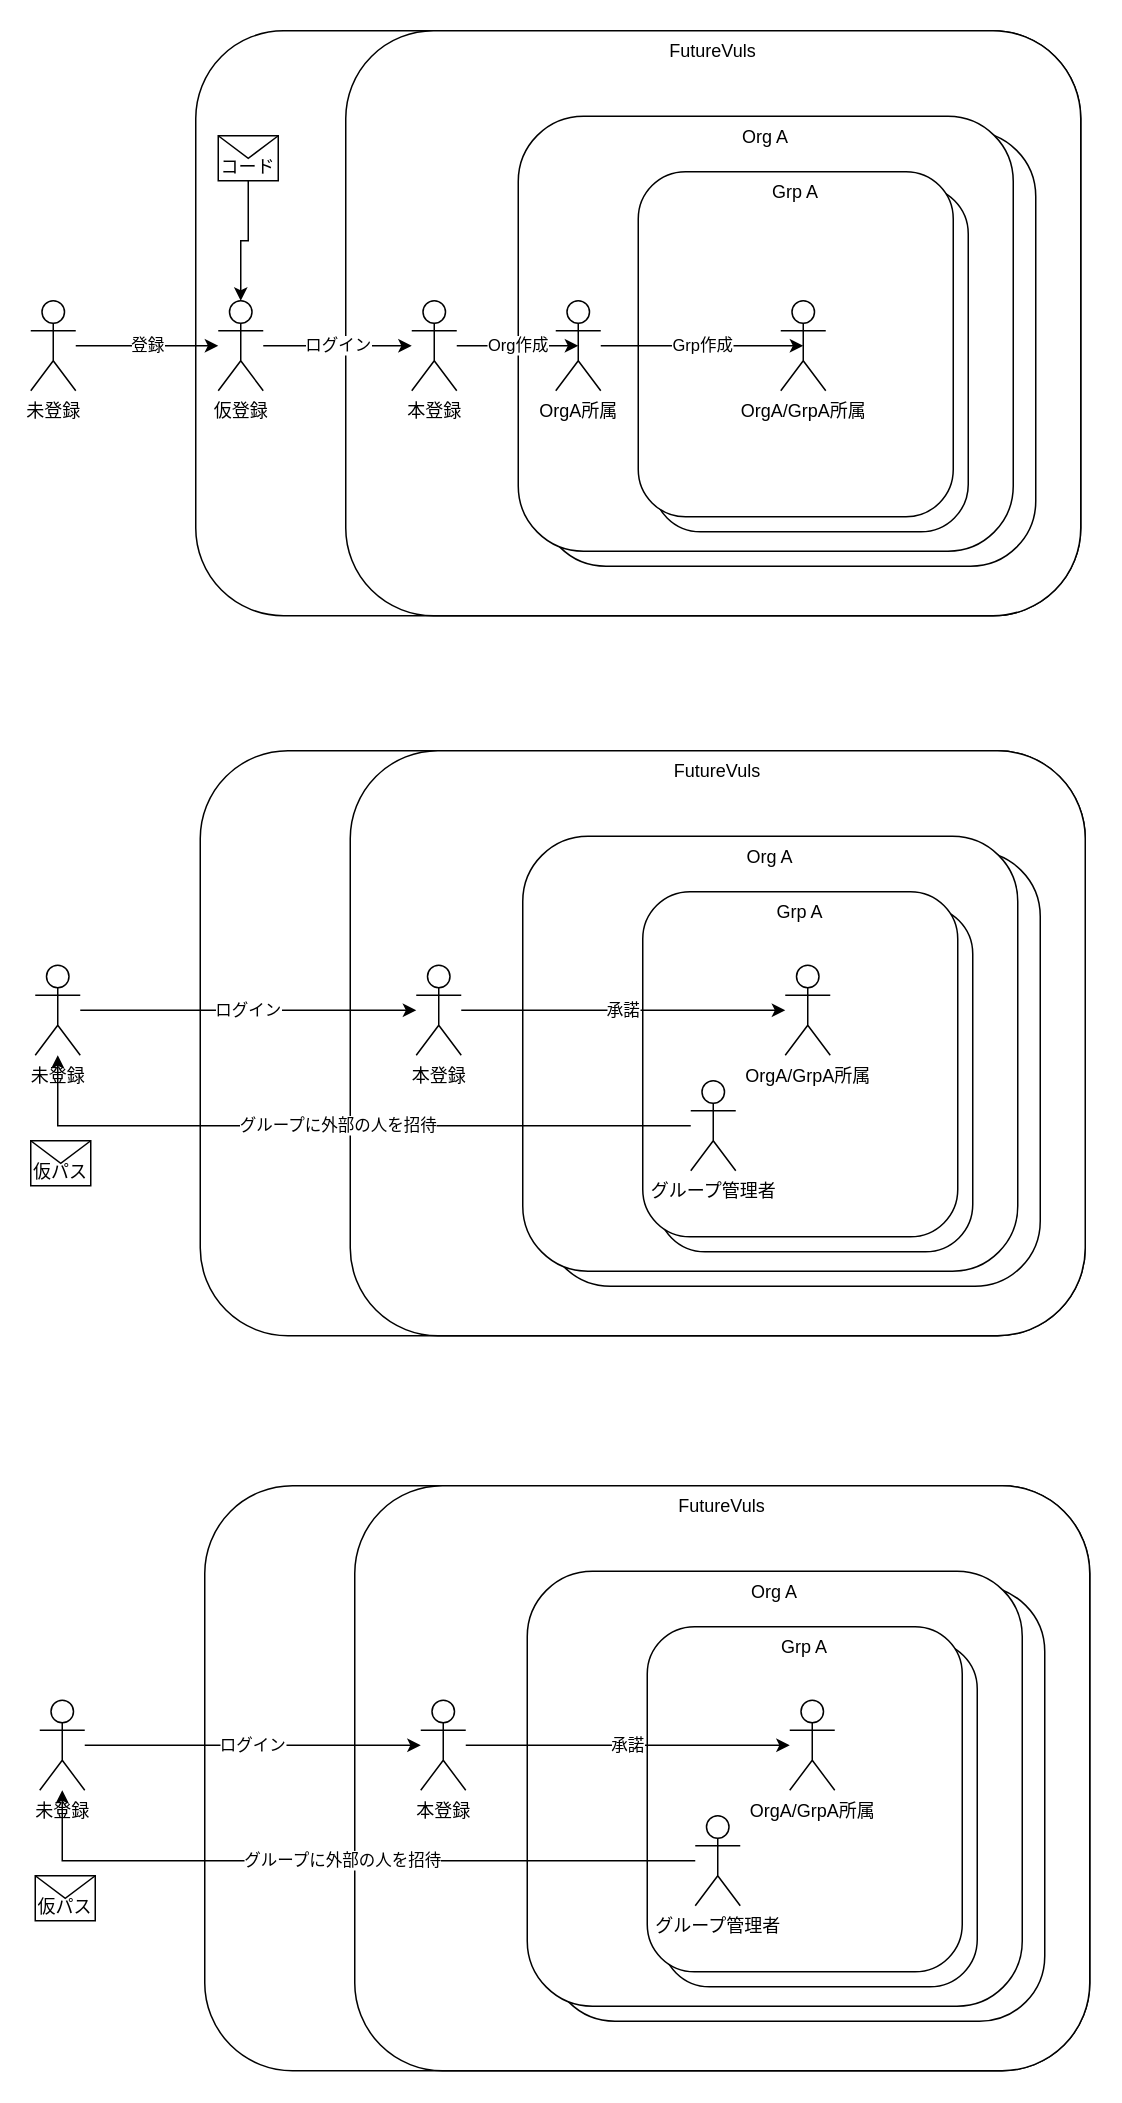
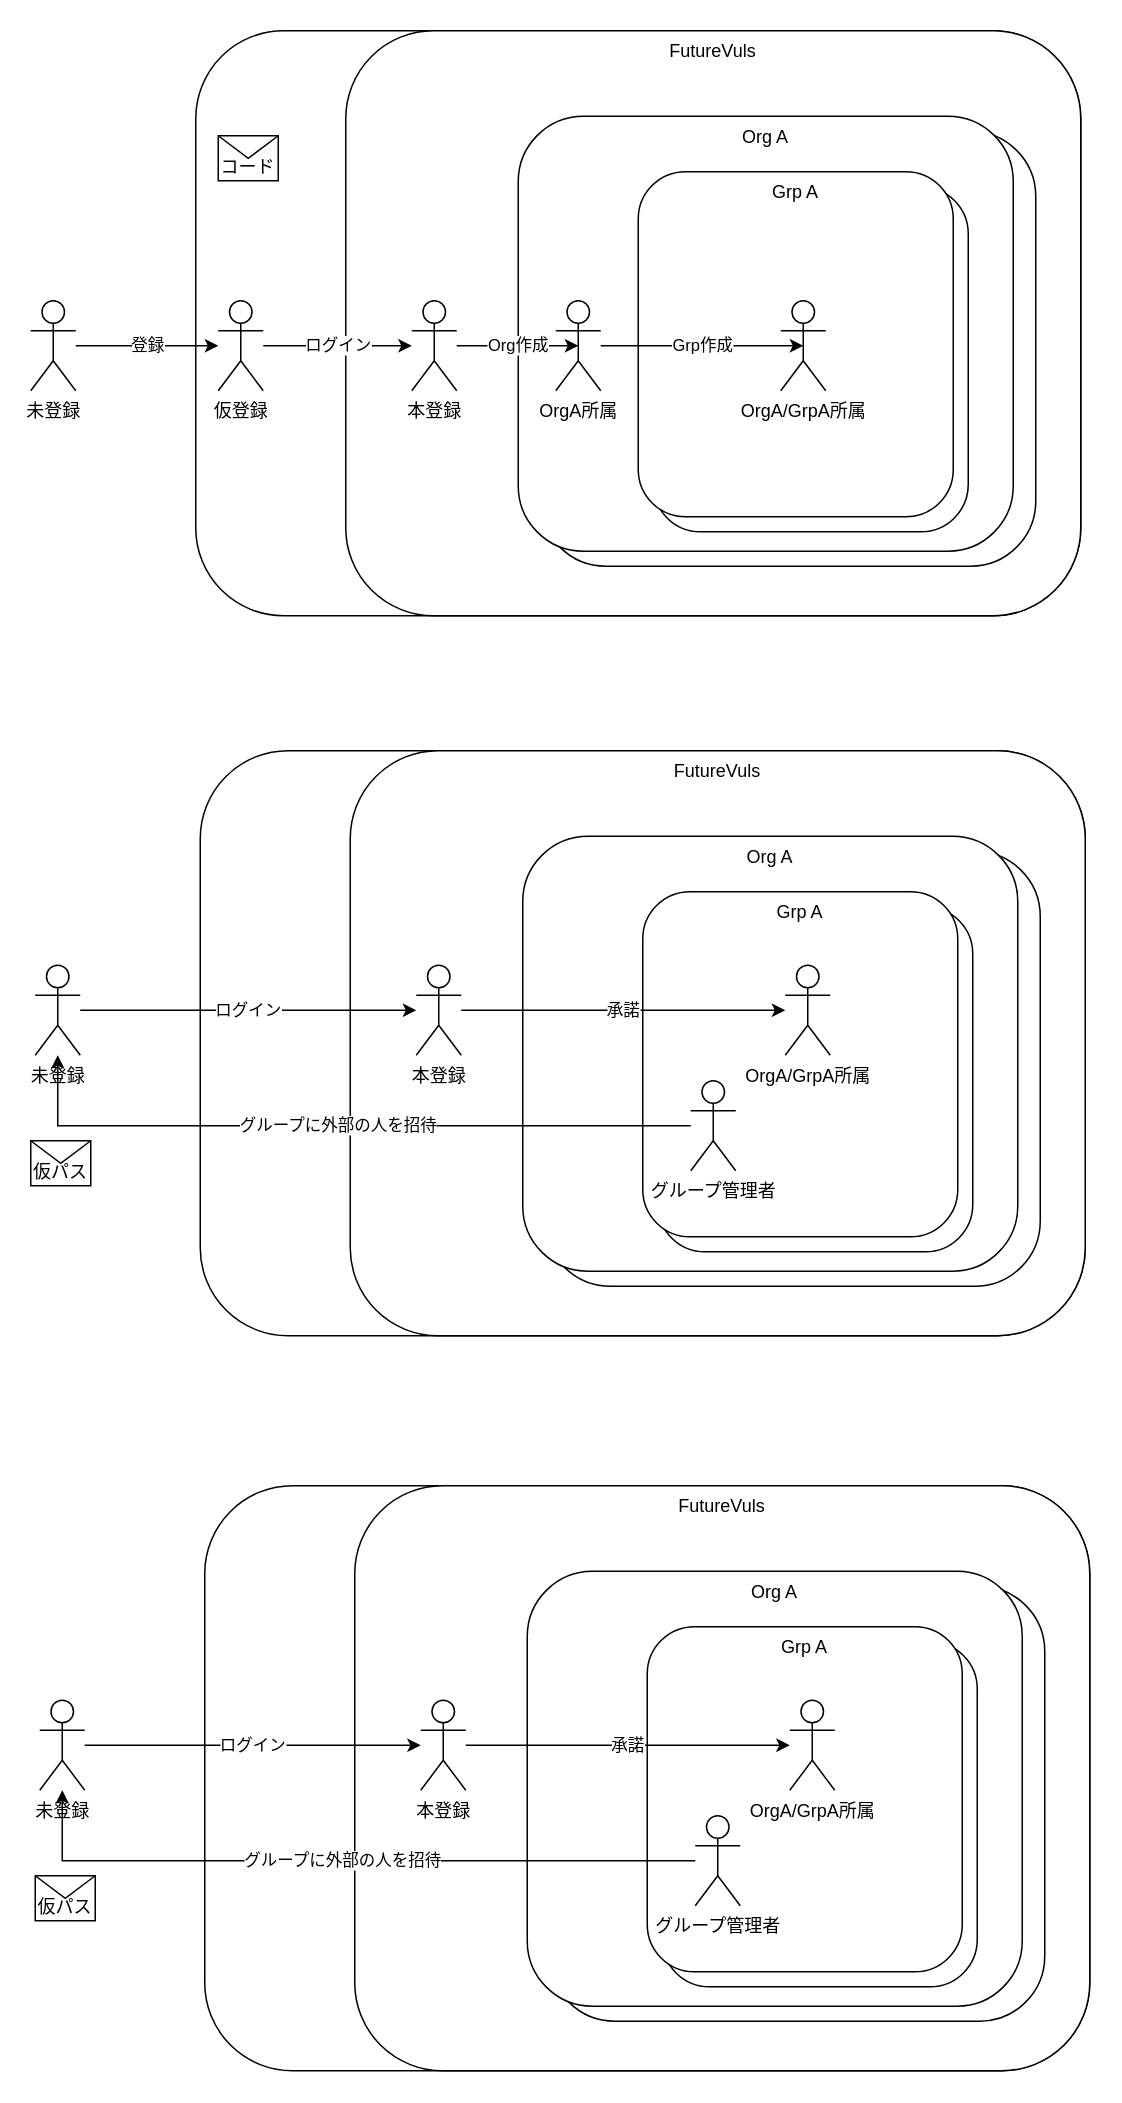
edge "コード" -> "仮登録": removed
